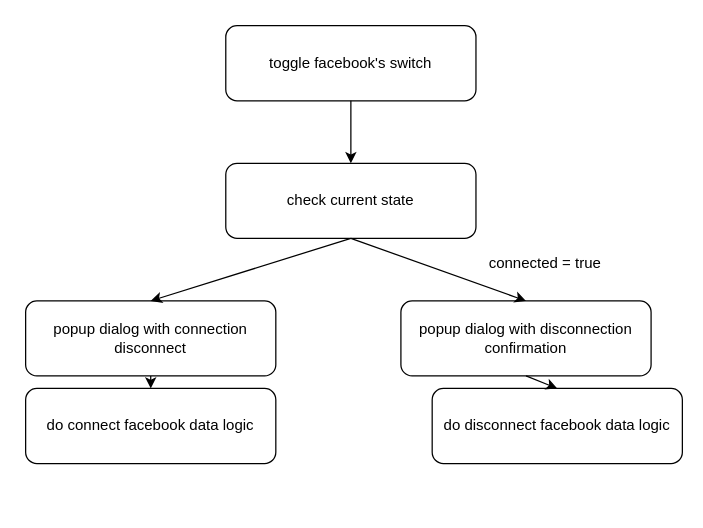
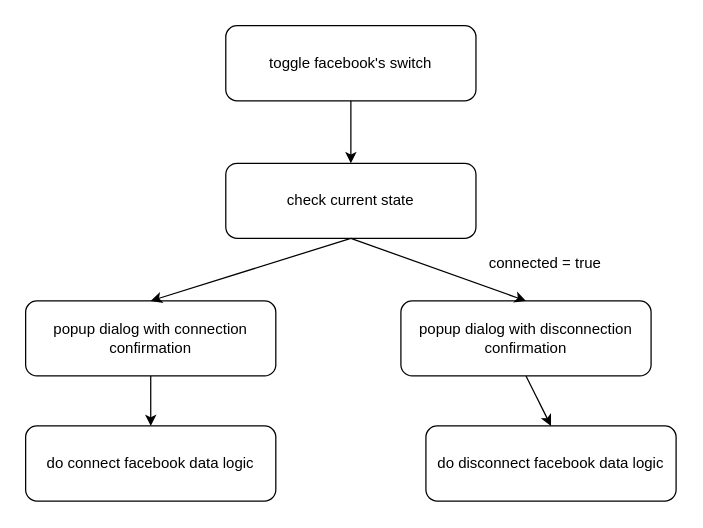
node "popup dialog with connection disconnect": label "popup dialog with connection disconnect" -> "popup dialog with connection confirmation"
node "do connect facebook data logic": moved (151, 426) -> (151, 463)
node "do disconnect facebook data logic": moved (557, 426) -> (551, 463)
